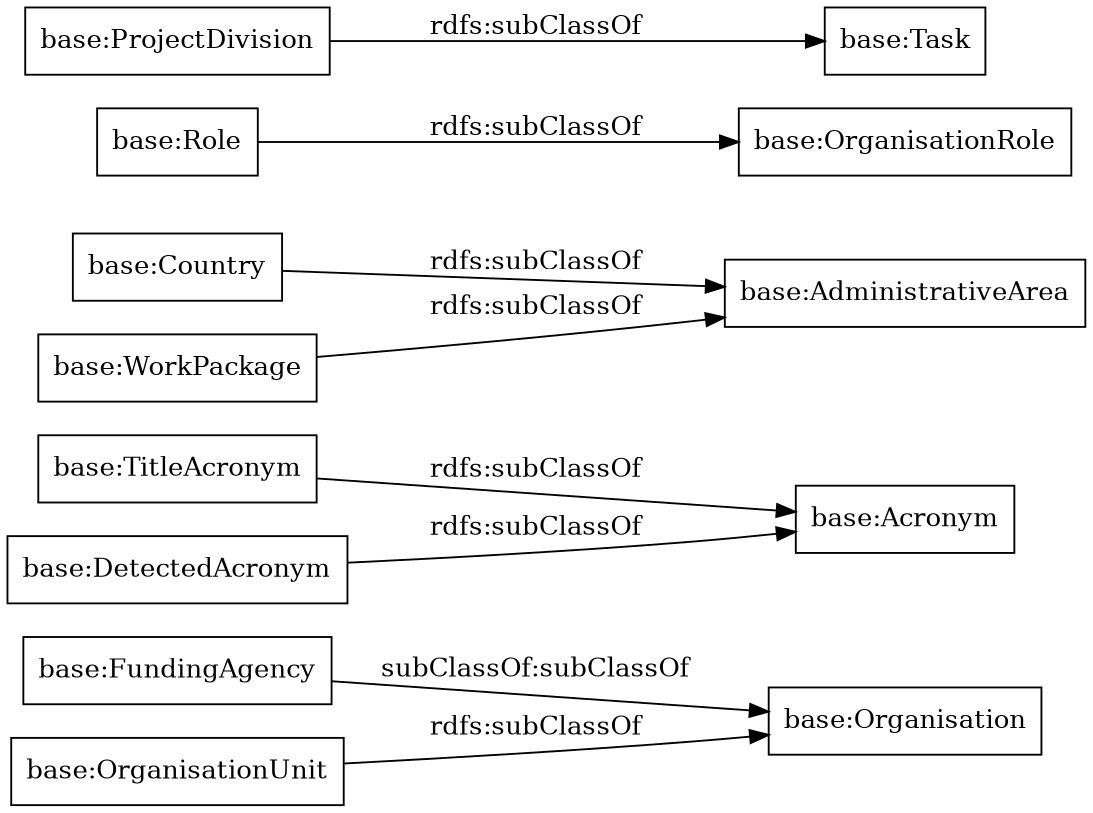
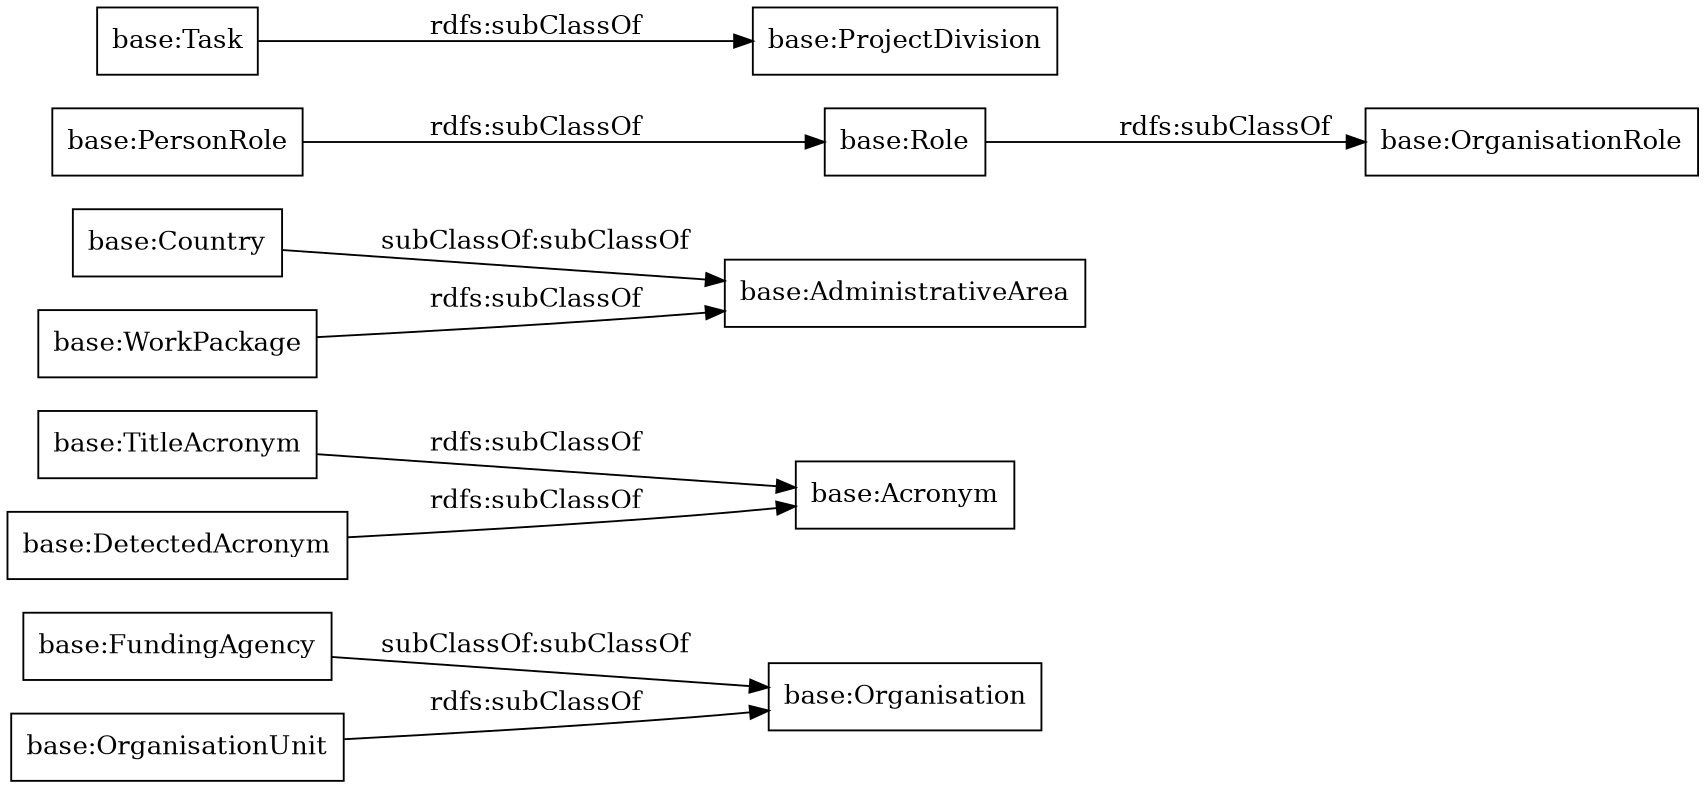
edge "base:ProjectDivision" -> "base:Task": reversed
node "base:PersonRole": added
edge "base:Country" -> "base:AdministrativeArea": label "rdfs:subClassOf" -> "subClassOf:subClassOf"
